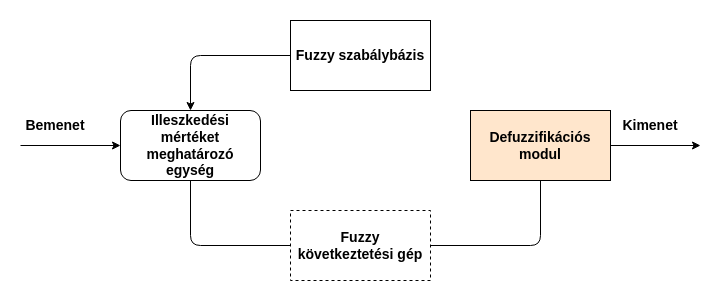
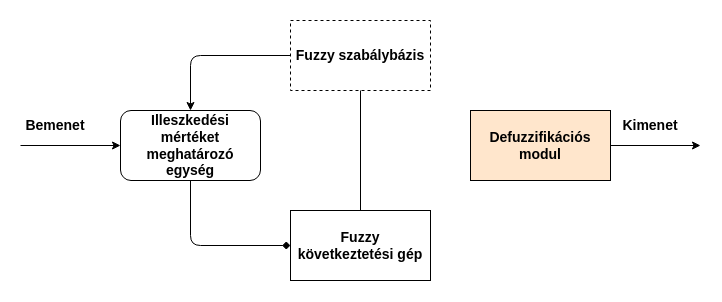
node "Fuzzy szabálybázis": style solid -> dashed
edge "Fuzzy szabálybázis" -- "Fuzzy következtetési gép": added
edge "Illeszkedési mértéket meghatározó egység" -- "Fuzzy következtetési gép": arrowhead none -> diamond
node "Fuzzy következtetési gép": style dashed -> solid
edge "Defuzzifikációs modul" -- "Fuzzy következtetési gép": removed
